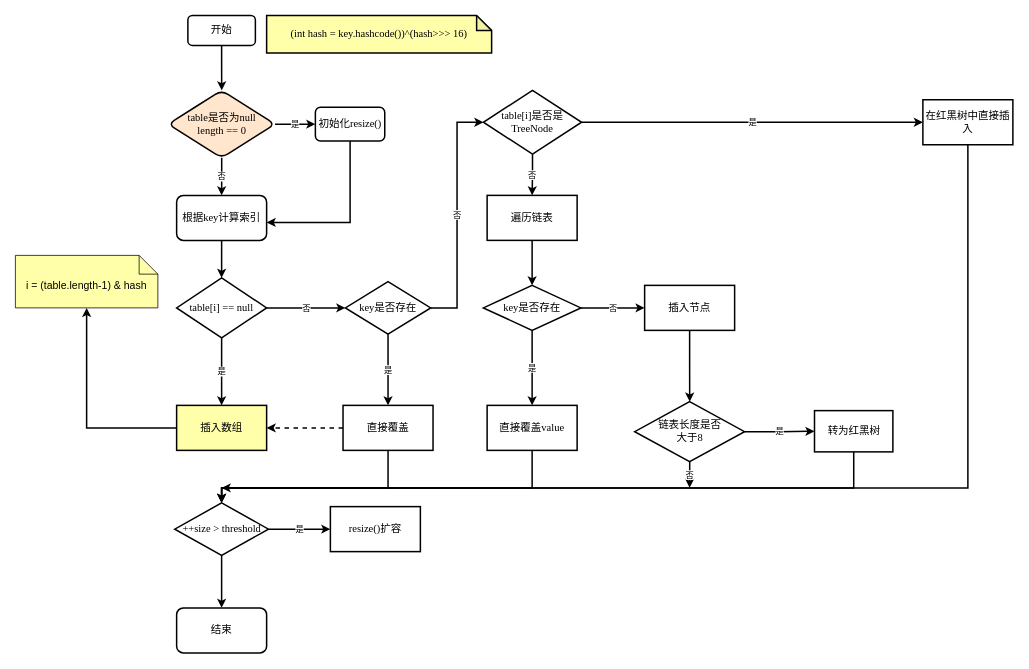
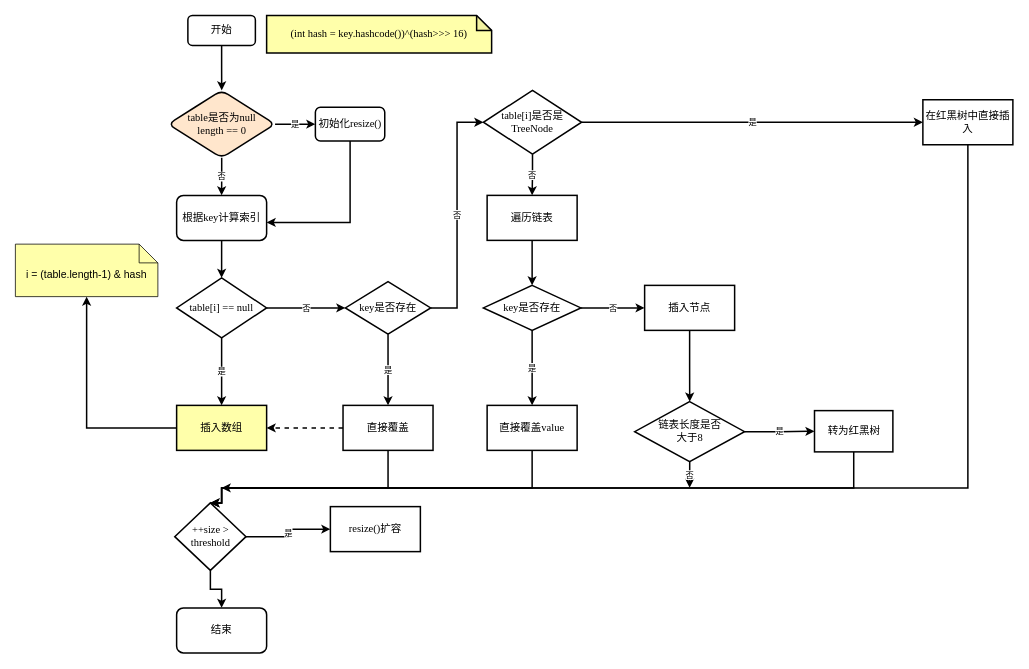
node "i = (table.length-1) & hash": moved (87, 282) -> (87, 270)
node "++size > threshold": size 94x53 -> 71x68
